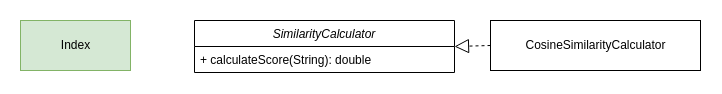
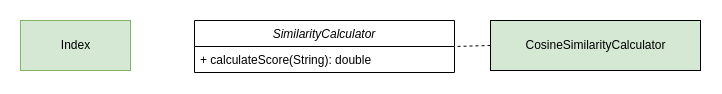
edge "CosineSimilarityCalculator" -> "SimilarityCalculator": arrowhead block -> none
node "CosineSimilarityCalculator": fillcolor #ffffff -> #d5e8d4
